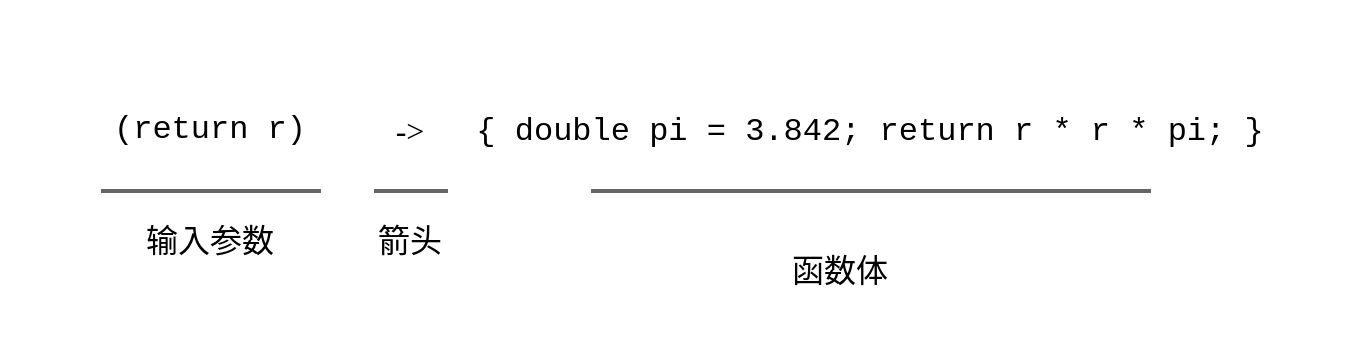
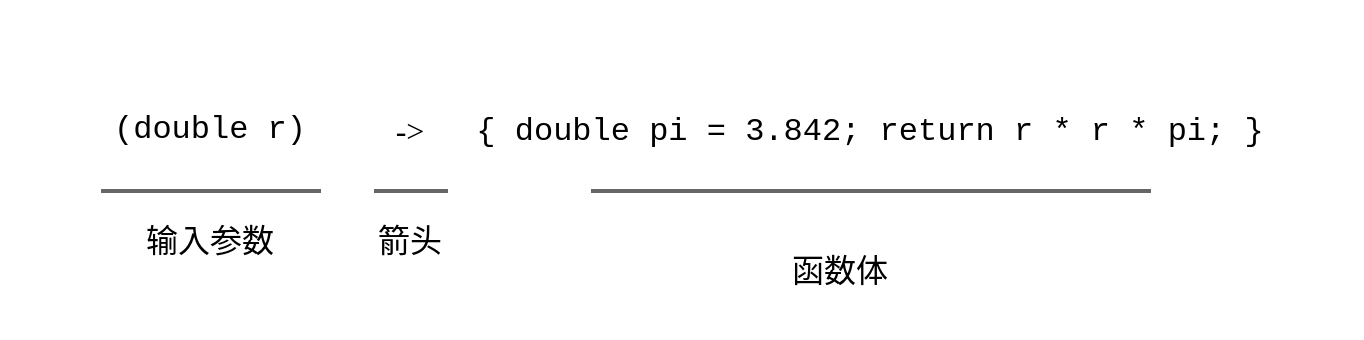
node "(return r)": label "(return r)" -> "(double r)"
